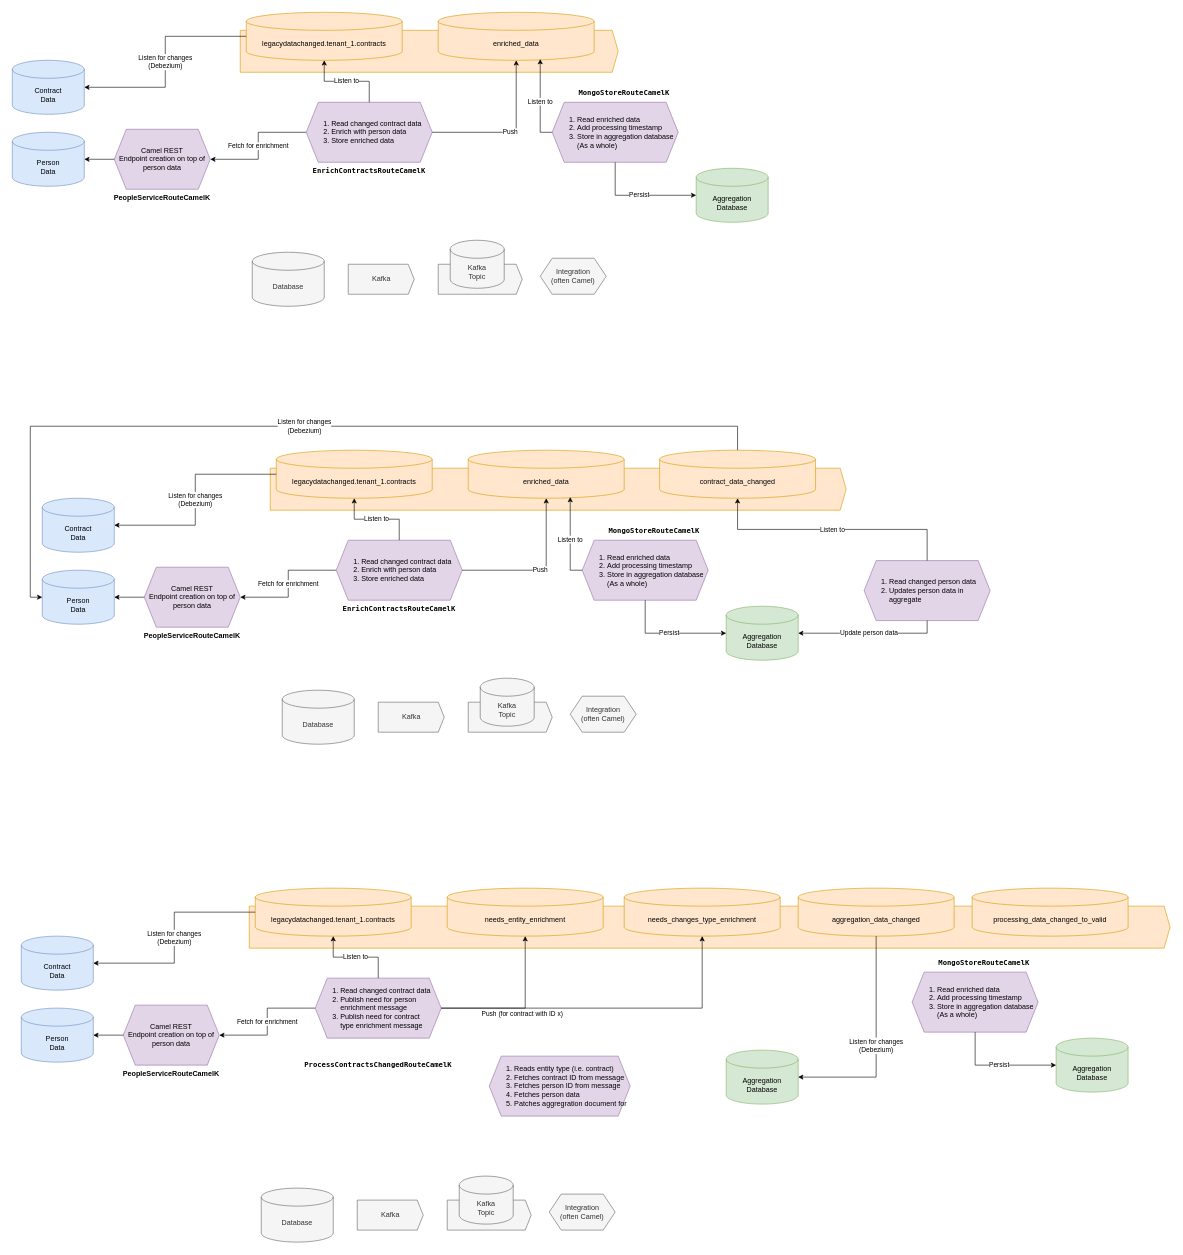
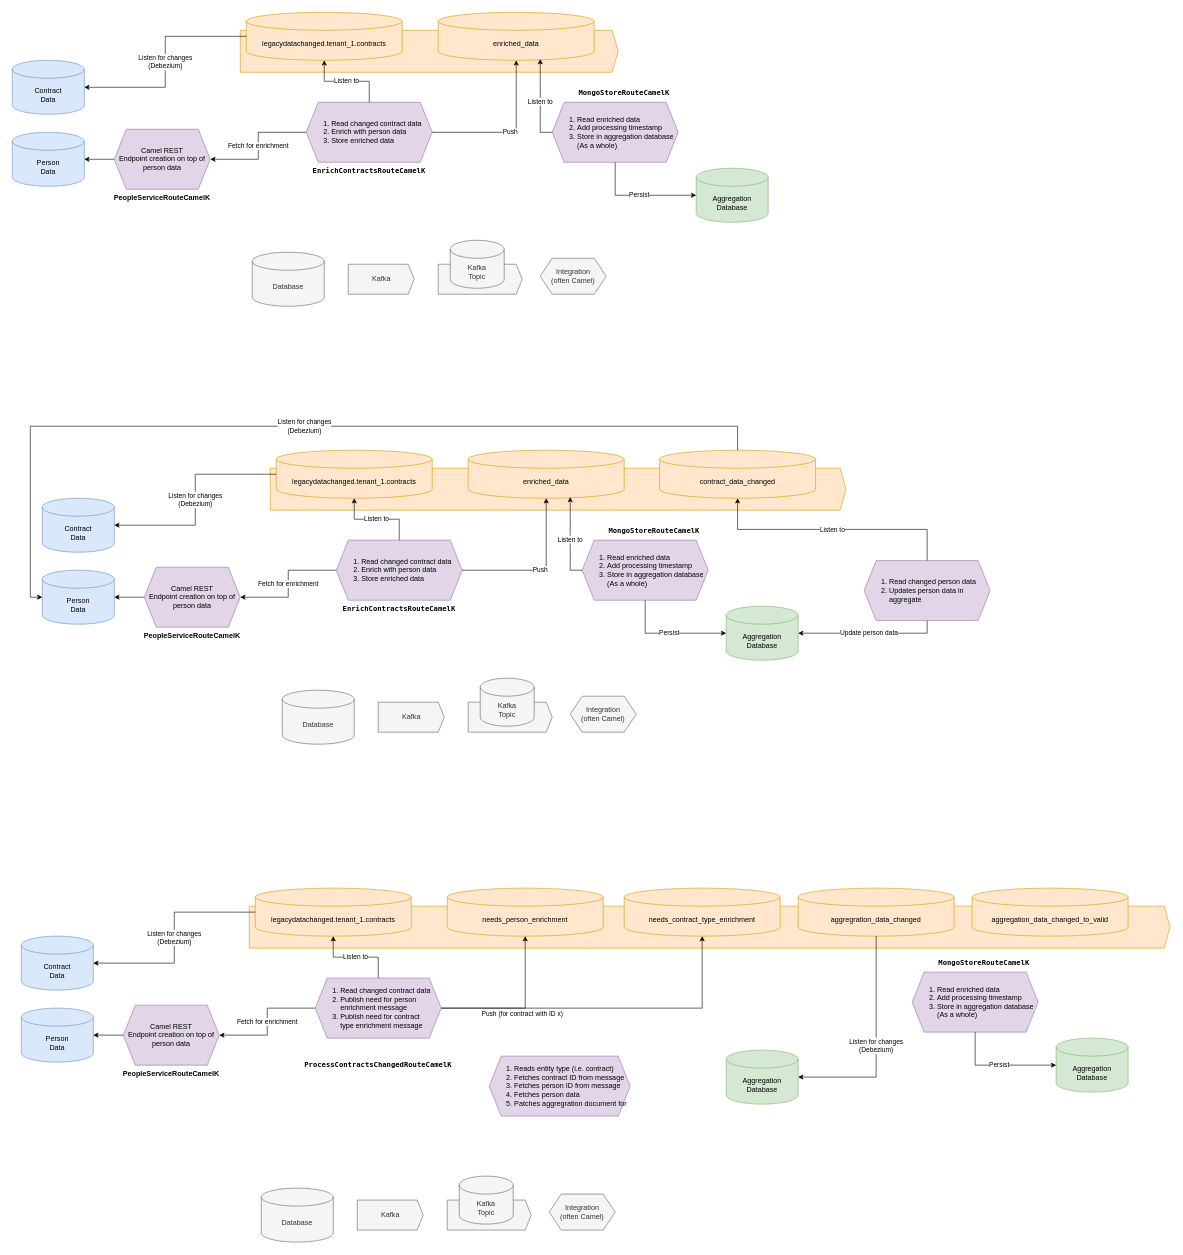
node "needs_entity_enrichment": label "needs_entity_enrichment" -> "needs_person_enrichment"
node "needs_changes_type_enrichment": label "needs_changes_type_enrichment" -> "needs_contract_type_enrichment"
node "aggregation_data_changed": label "aggregation_data_changed" -> "aggregration_data_changed"
node "processing_data_changed_to_valid": label "processing_data_changed_to_valid" -> "aggregation_data_changed_to_valid"
